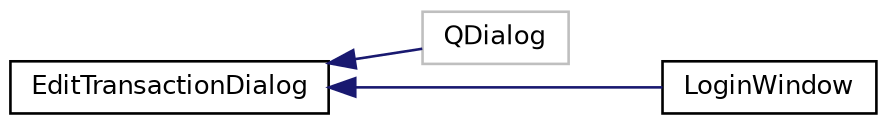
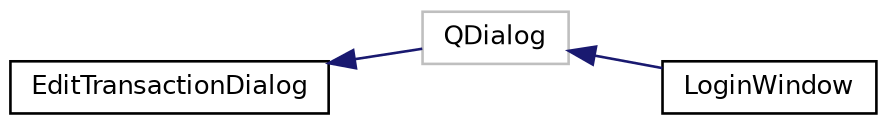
edge "LoginWindow" -> "EditTransactionDialog": now "LoginWindow" -> "QDialog"
